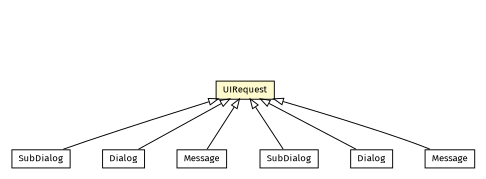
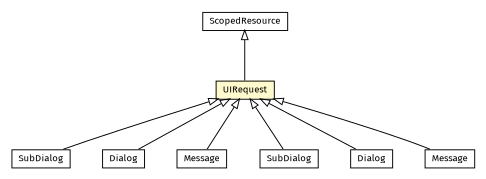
node "ScopedResource": added
